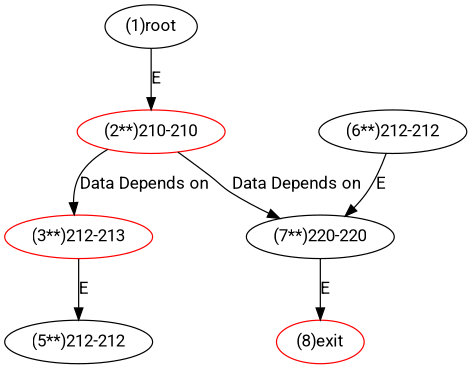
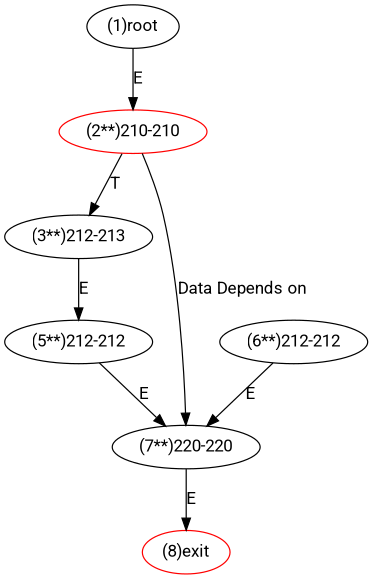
edge "(2**)210-210" -> "(3**)212-213": label "Data Depends on" -> "T"
node "(3**)212-213": color red -> black
edge "(5**)212-212" -> "(7**)220-220": added, label "E"
